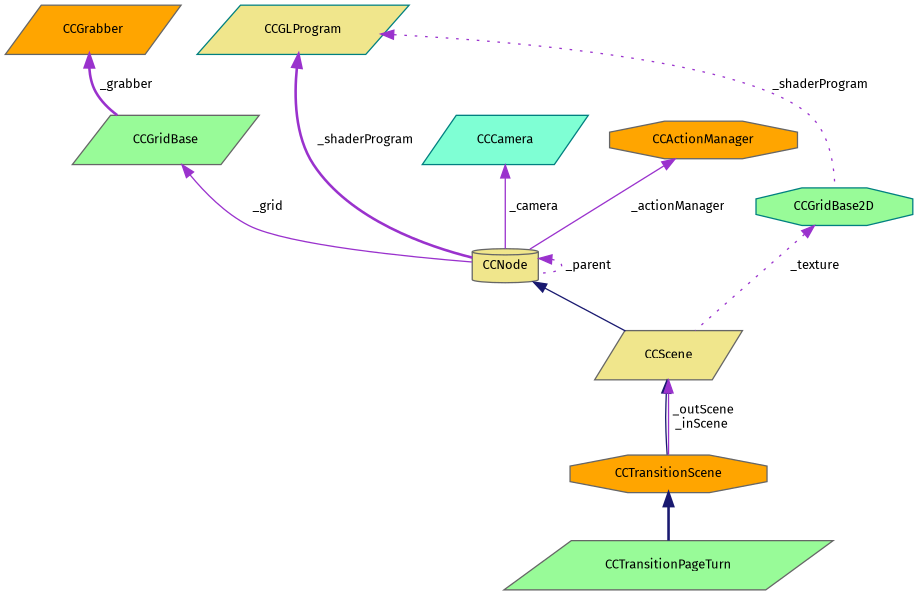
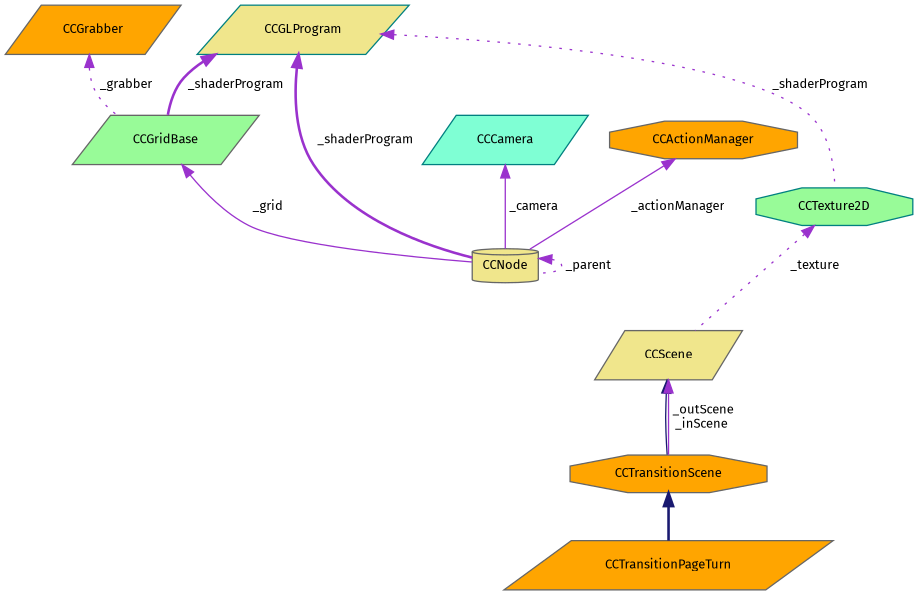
edge "CCGridBase" -> "CCGLProgram": added, label "_shaderProgram"
edge "CCGridBase" -> "CCGrabber": style bold -> dotted
node "CCGridBase2D": label "CCGridBase2D" -> "CCTexture2D"
edge "CCScene" -> "CCNode": removed
node "CCTransitionPageTurn": fillcolor palegreen -> orange
